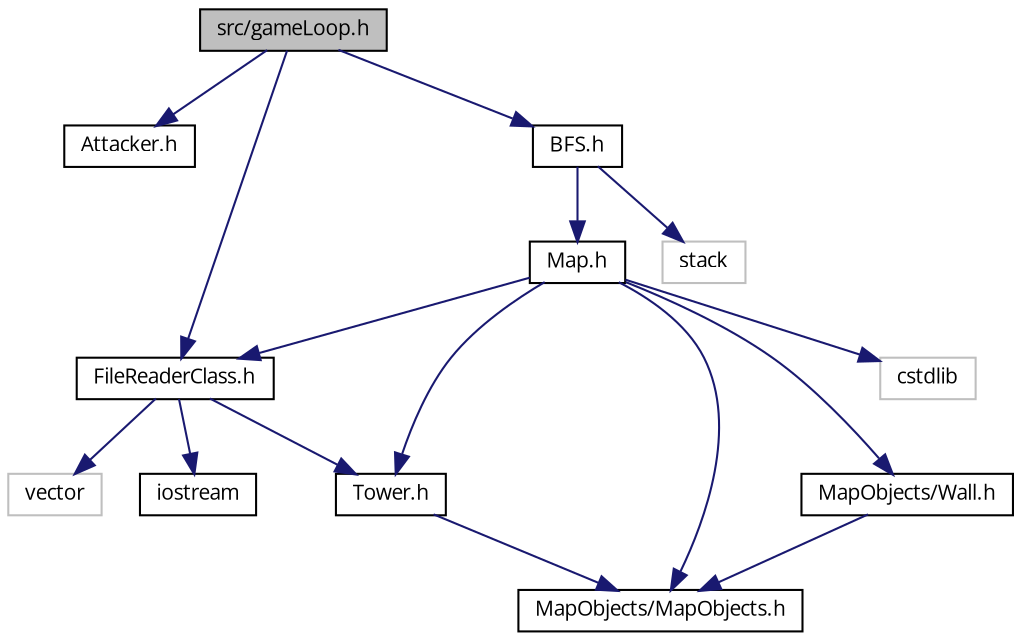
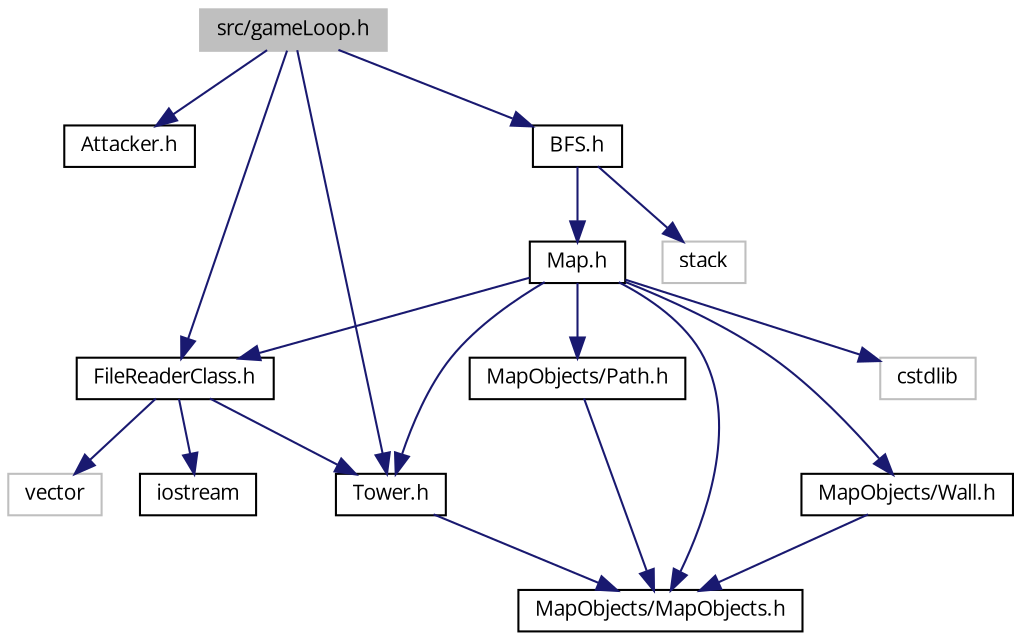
node "src/gameLoop.h": color black -> grey75
edge "src/gameLoop.h" -> "Tower.h": added
node "MapObjects/Path.h": added
